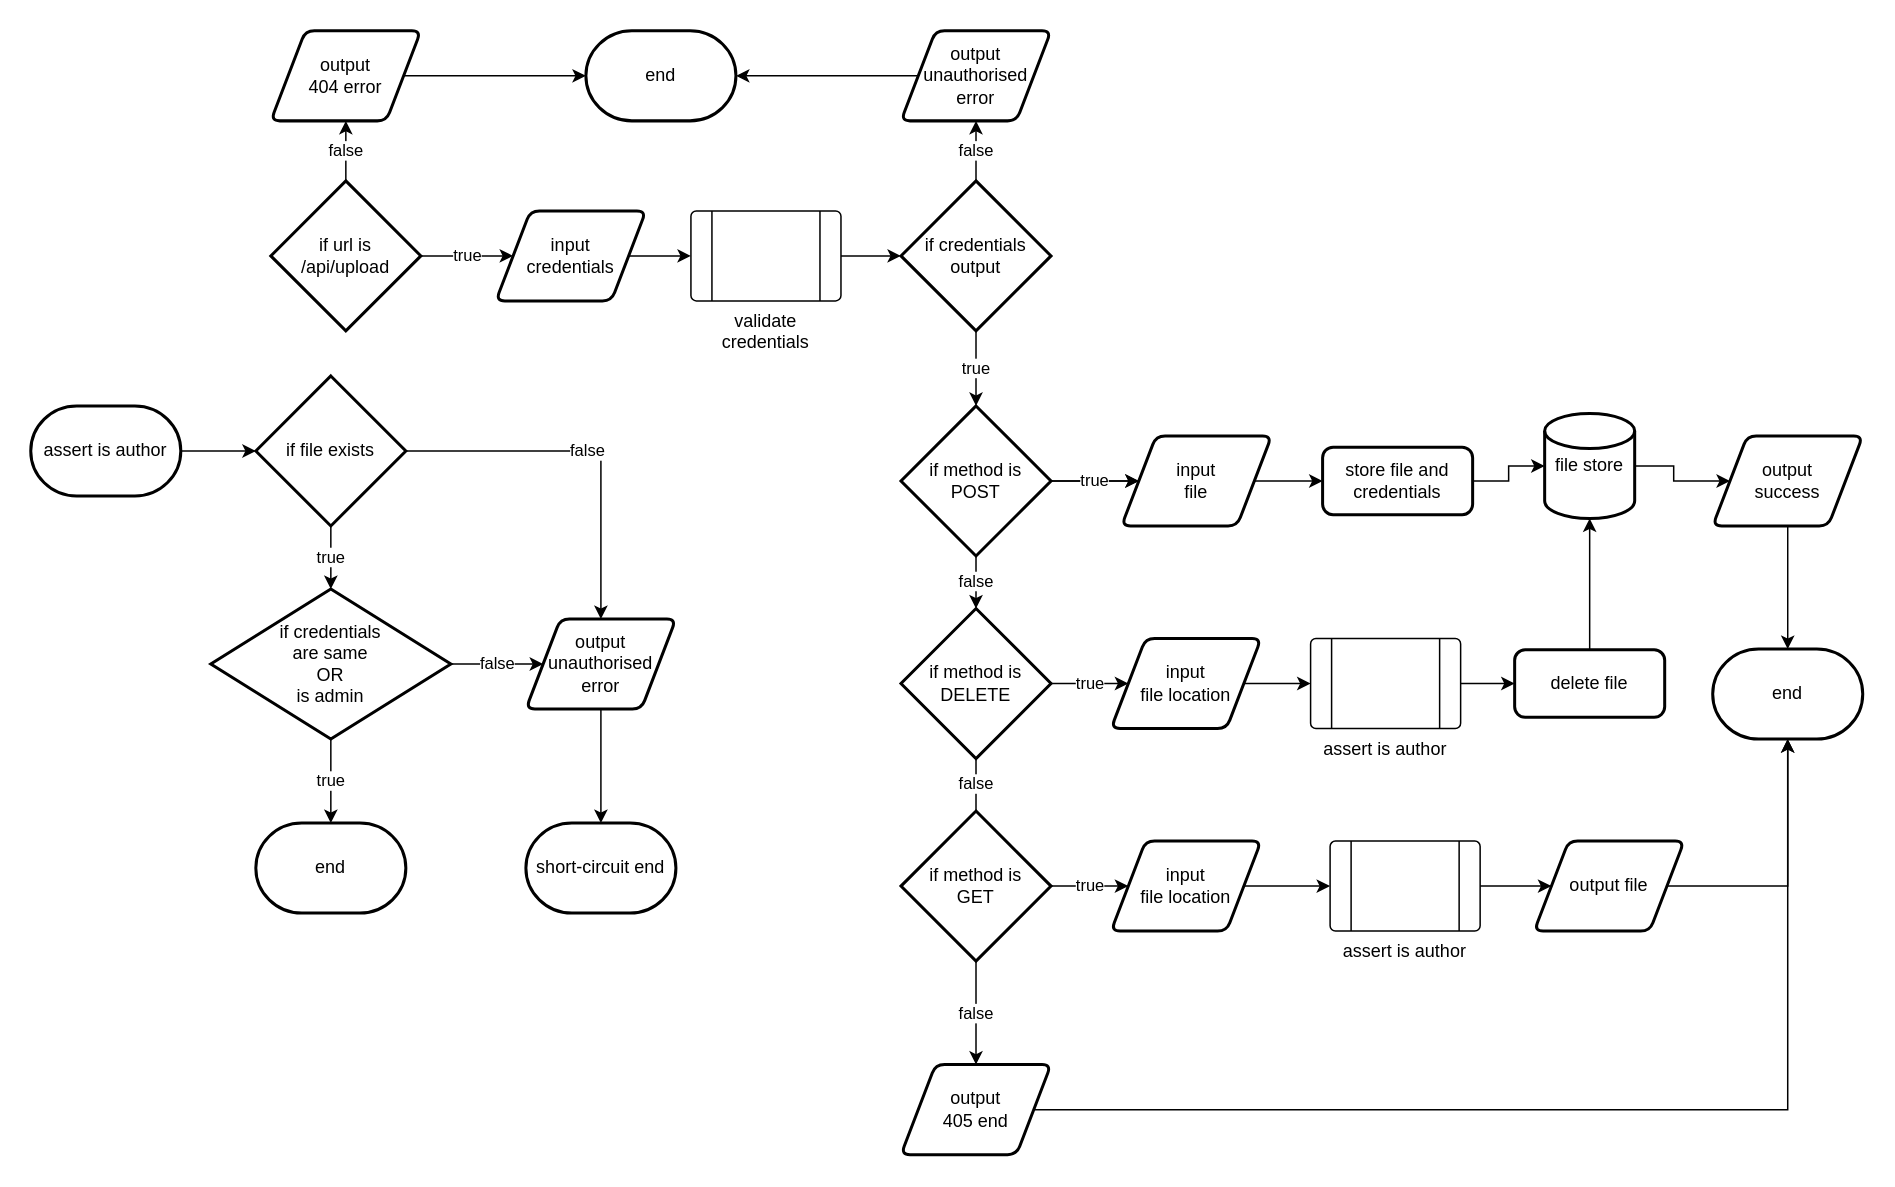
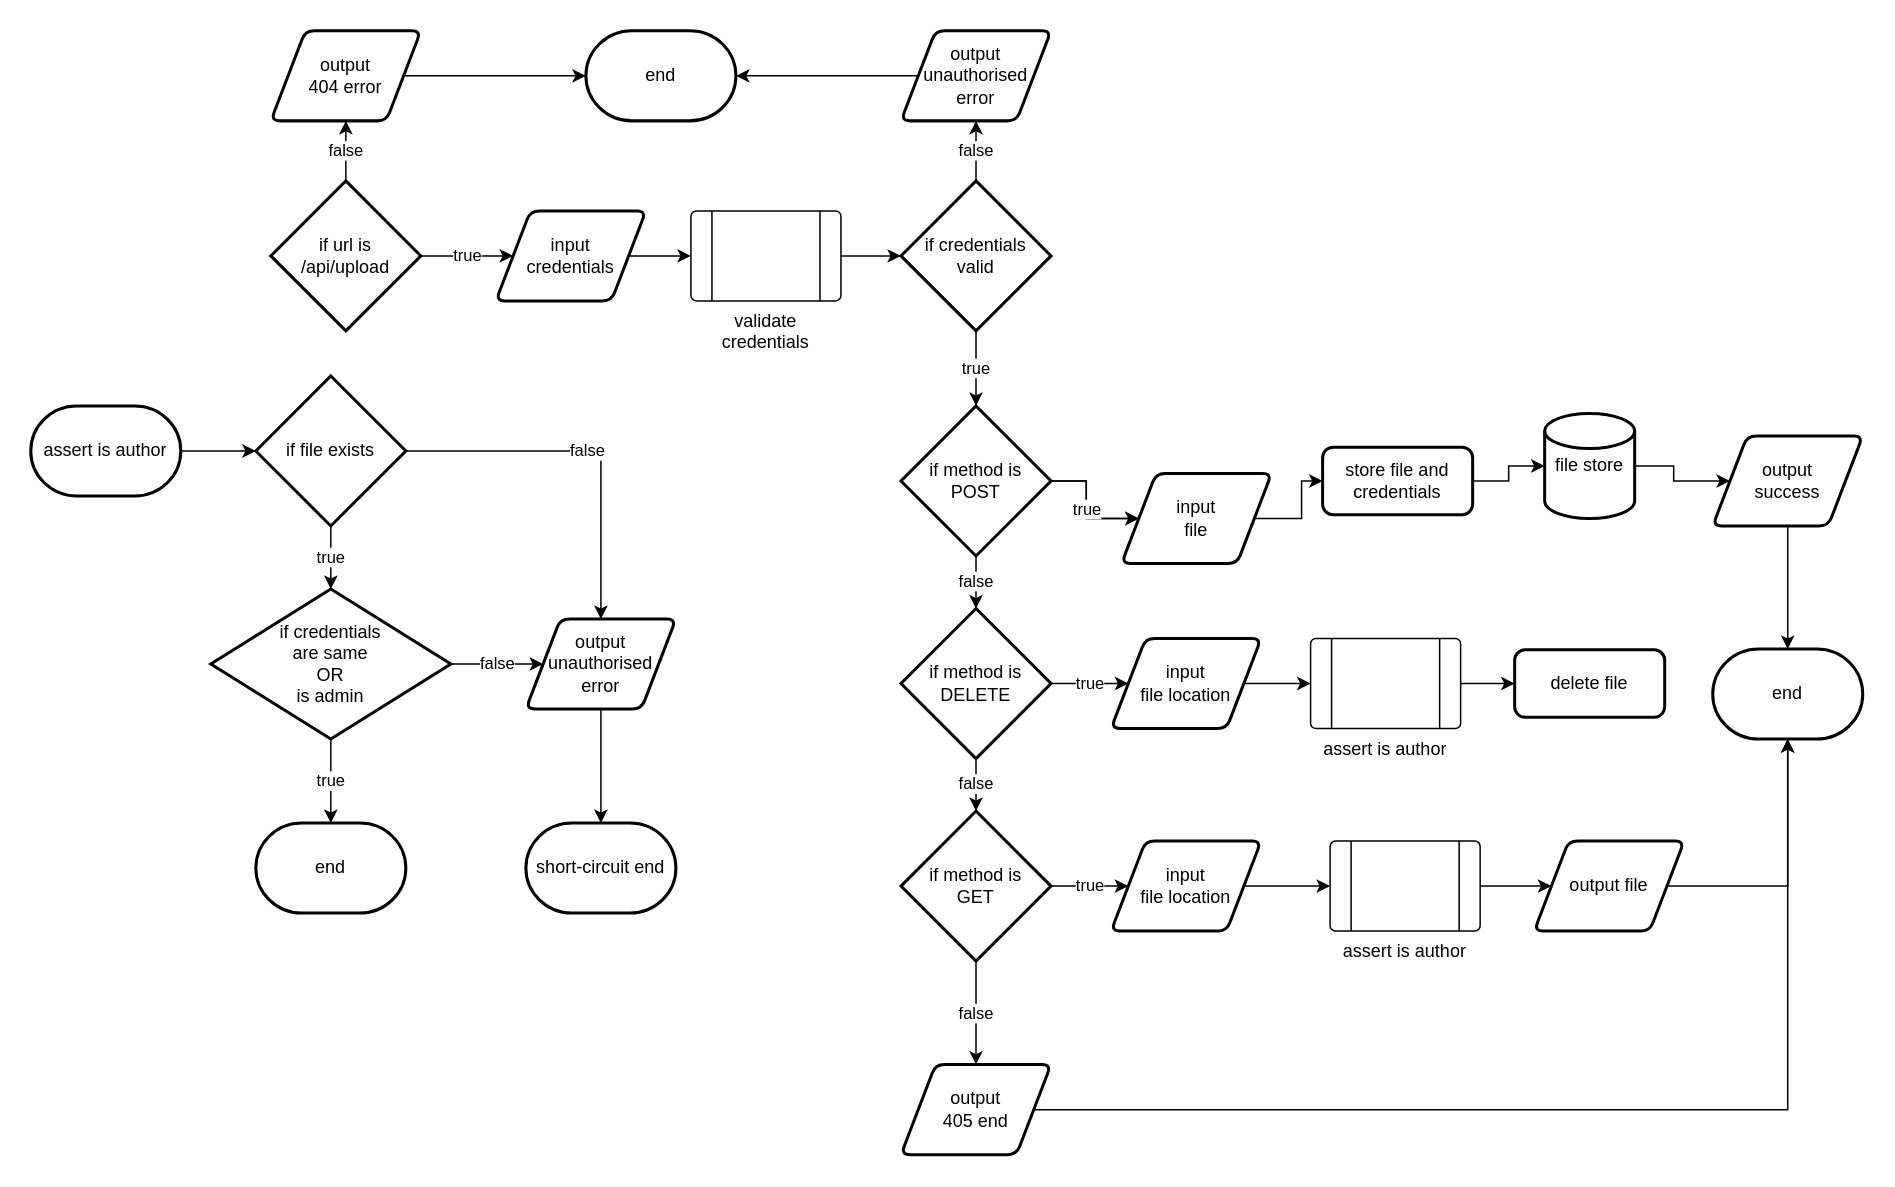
node "if credentials output": label "if credentials output" -> "if credentials valid"
node "input file": moved (1196, 481) -> (1196, 518)
edge "delete file" -> "file store": removed
edge "if method is DELETE" -- "if method is GET": arrowhead none -> classic
